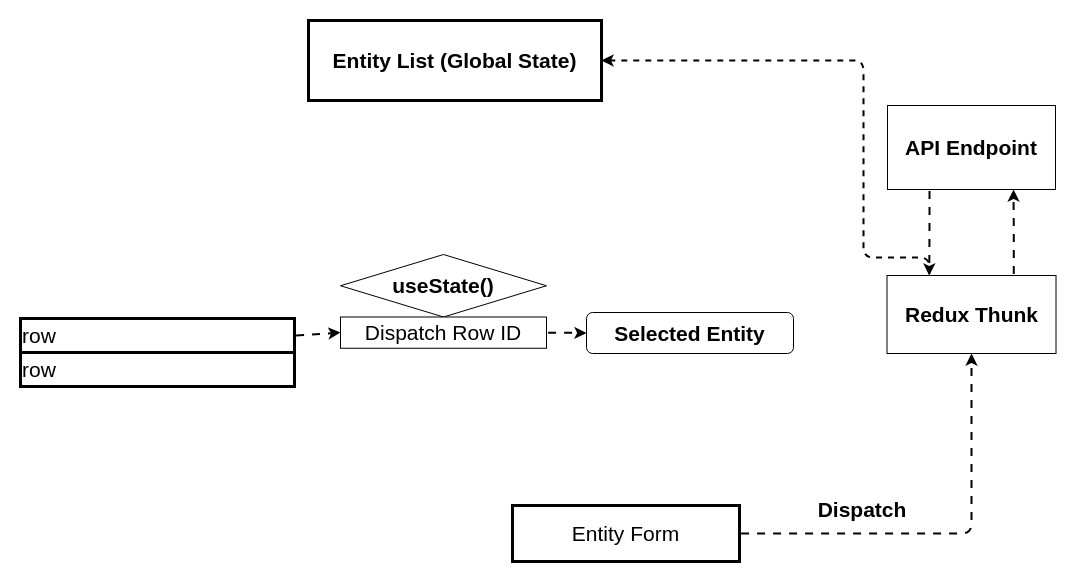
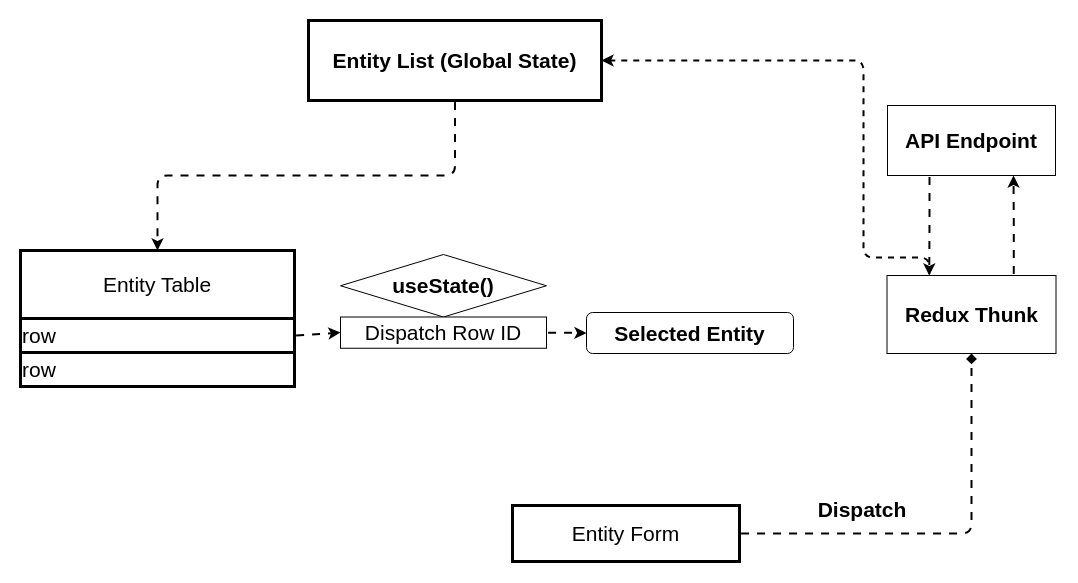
node "API Endpoint": size 168x84 -> 168x70
edge "Entity List (Global State)" -> "Entity Table": added
node "Entity Table": added
edge "Entity Form" -> "Redux Thunk": arrowhead classic -> diamond
